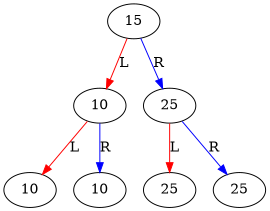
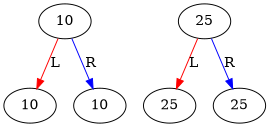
node "15": removed
